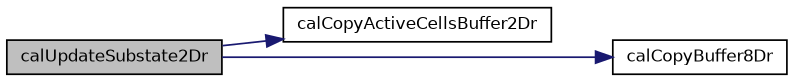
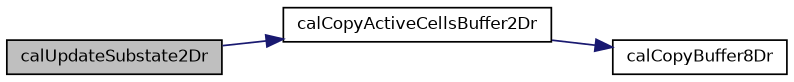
edge "calUpdateSubstate2Dr" -> "calCopyBuffer8Dr": now "calCopyActiveCellsBuffer2Dr" -> "calCopyBuffer8Dr"
